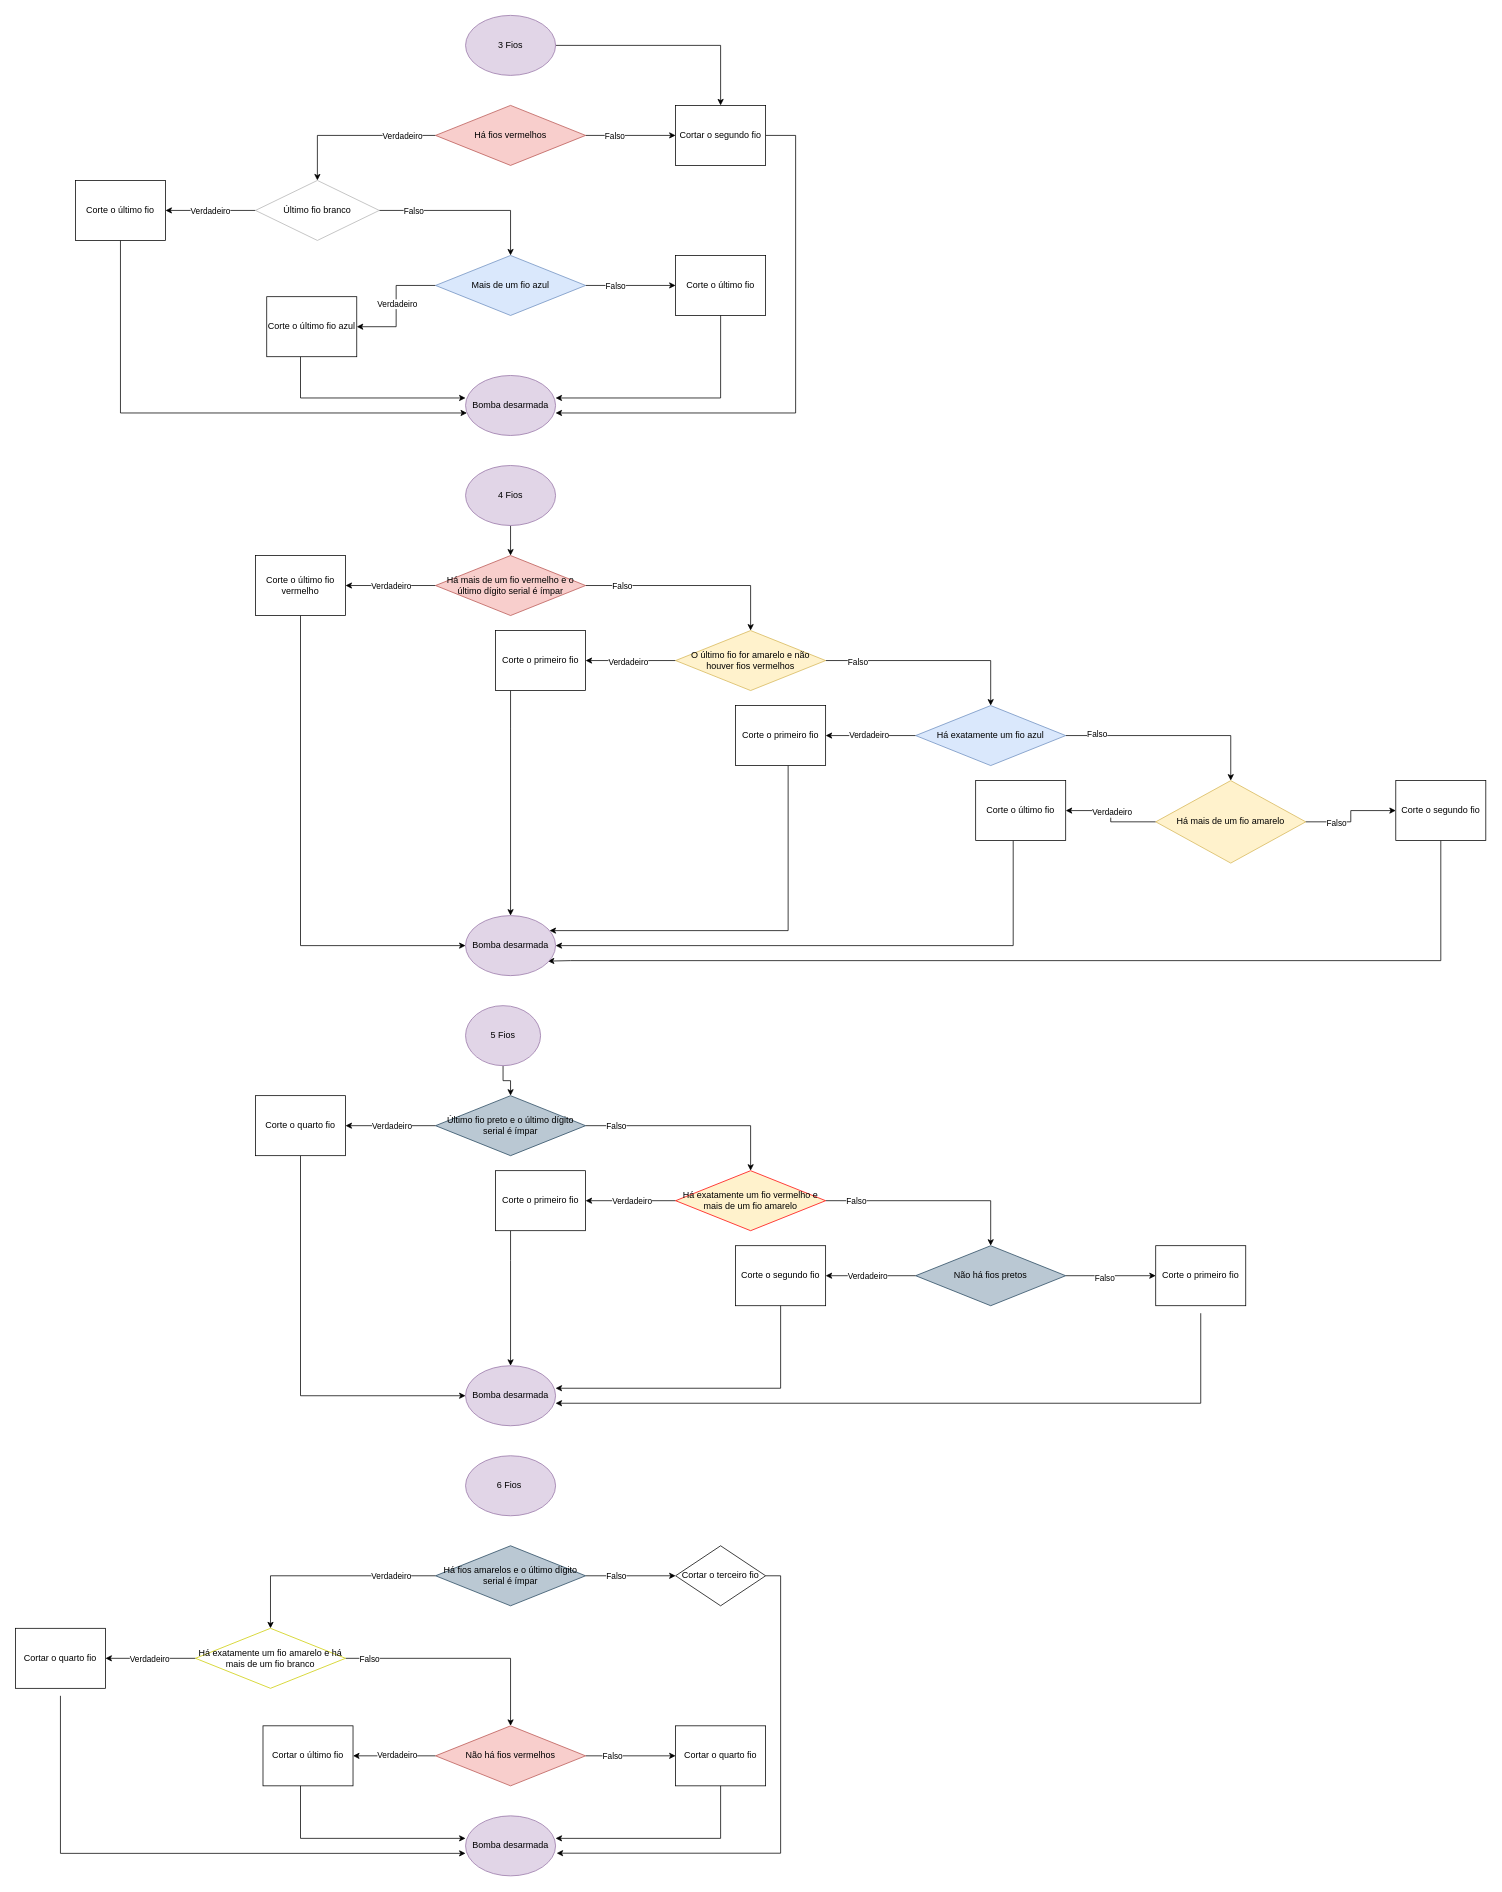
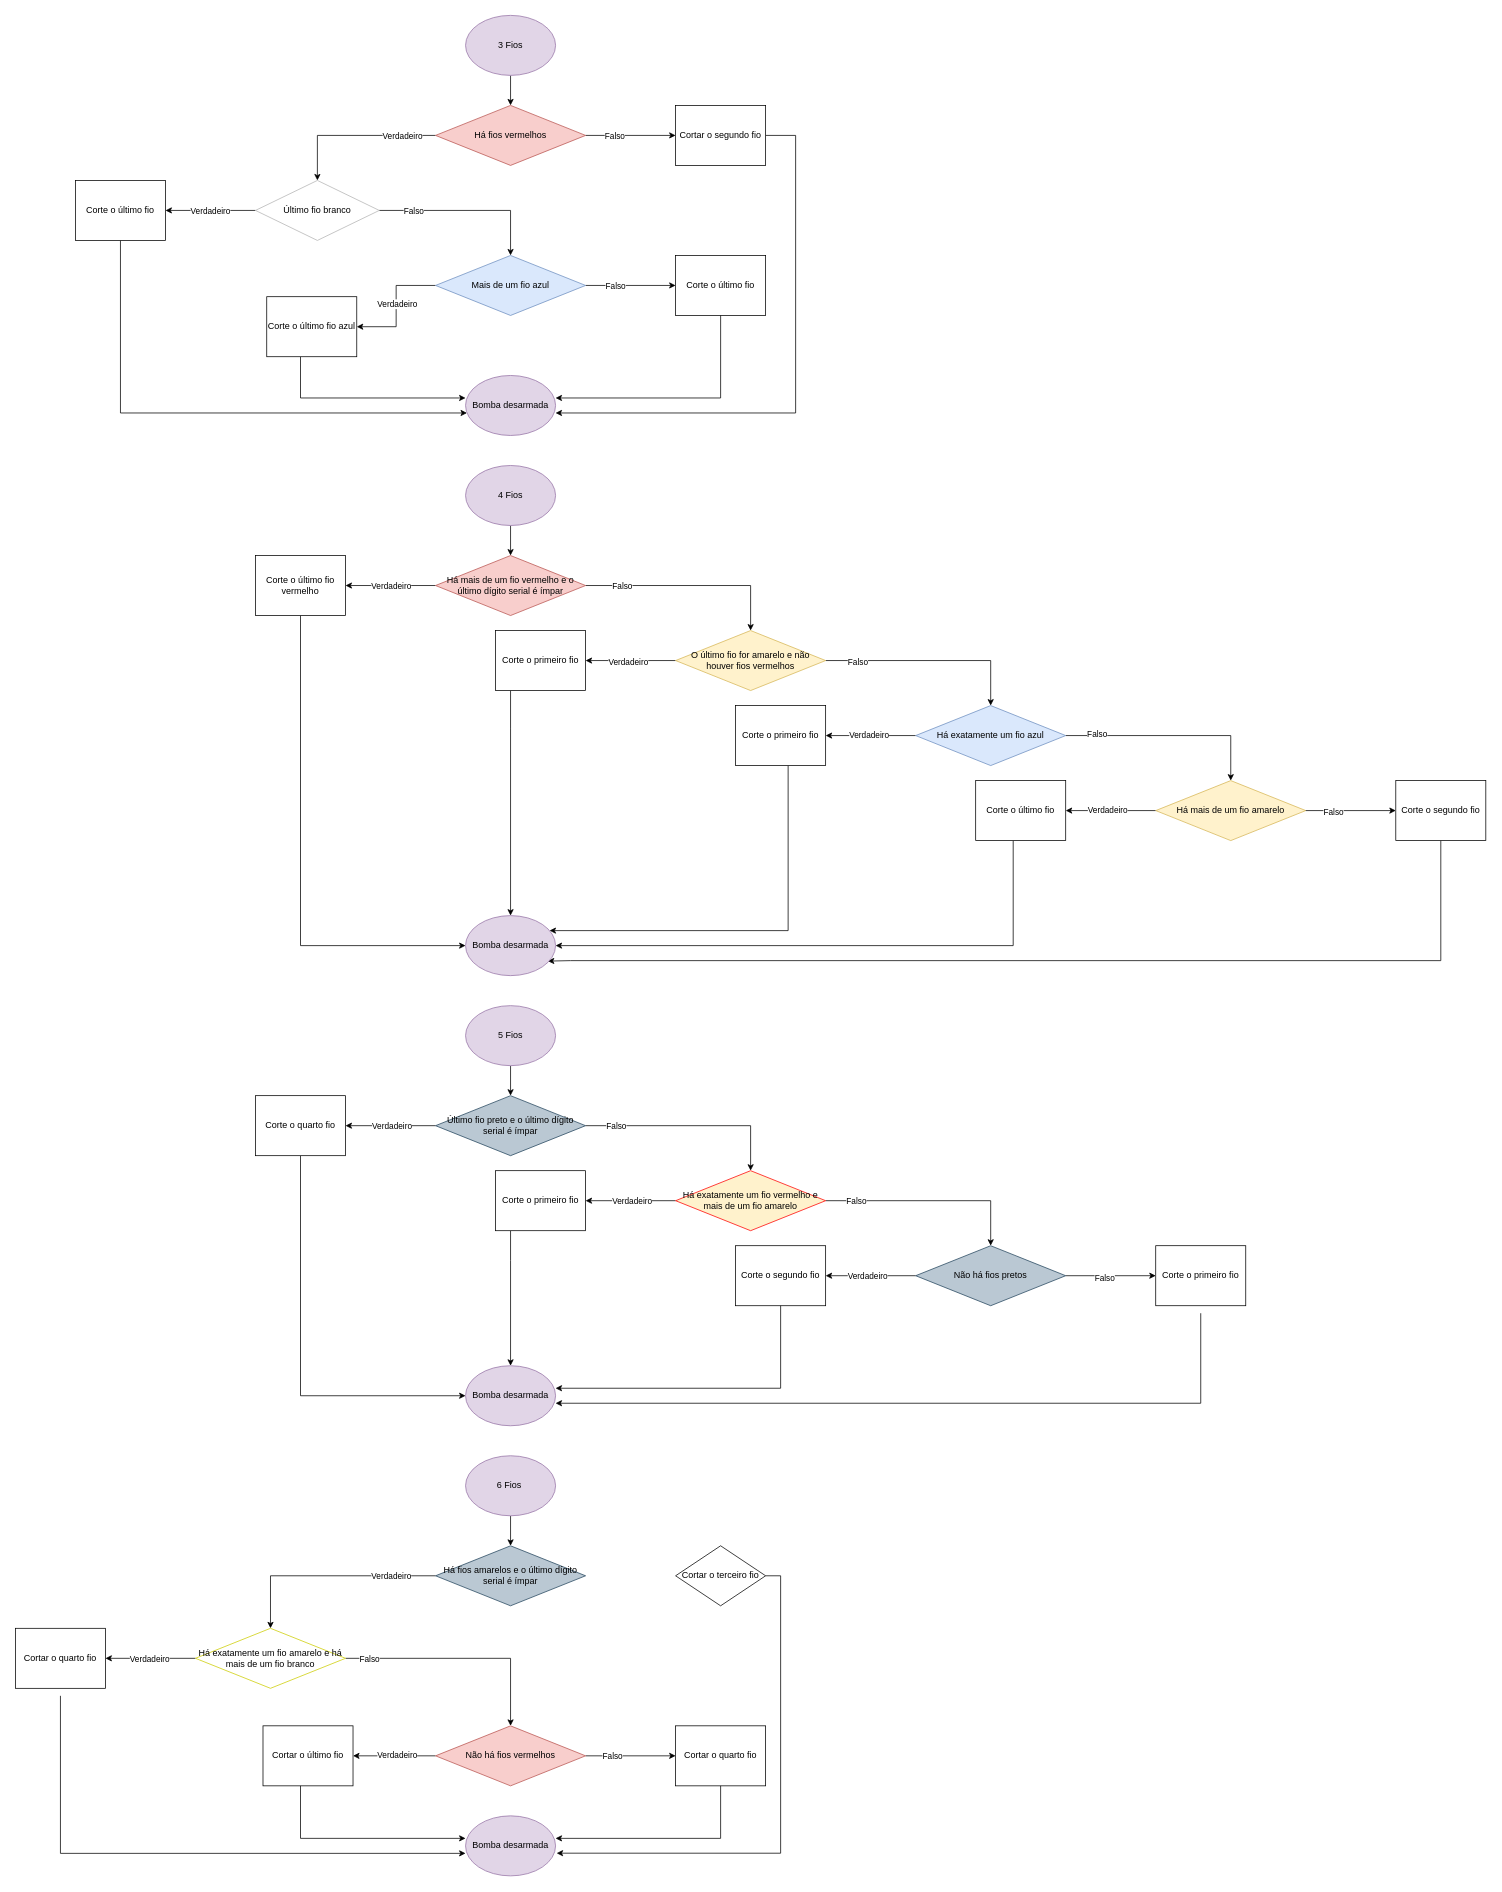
edge "3 Fios" -> "Cortar o segundo fio": now "3 Fios" -> "Há fios vermelhos"
node "Há mais de um fio amarelo": size 150x83 -> 150x60
node "5 Fios": size 75x60 -> 90x60
edge "6 Fios" -> "Há fios amarelos e o último dígito serial é ímpar": added
edge "Há fios amarelos e o último dígito serial é ímpar" -> "Cortar o terceiro fio": removed, label "Falso"
